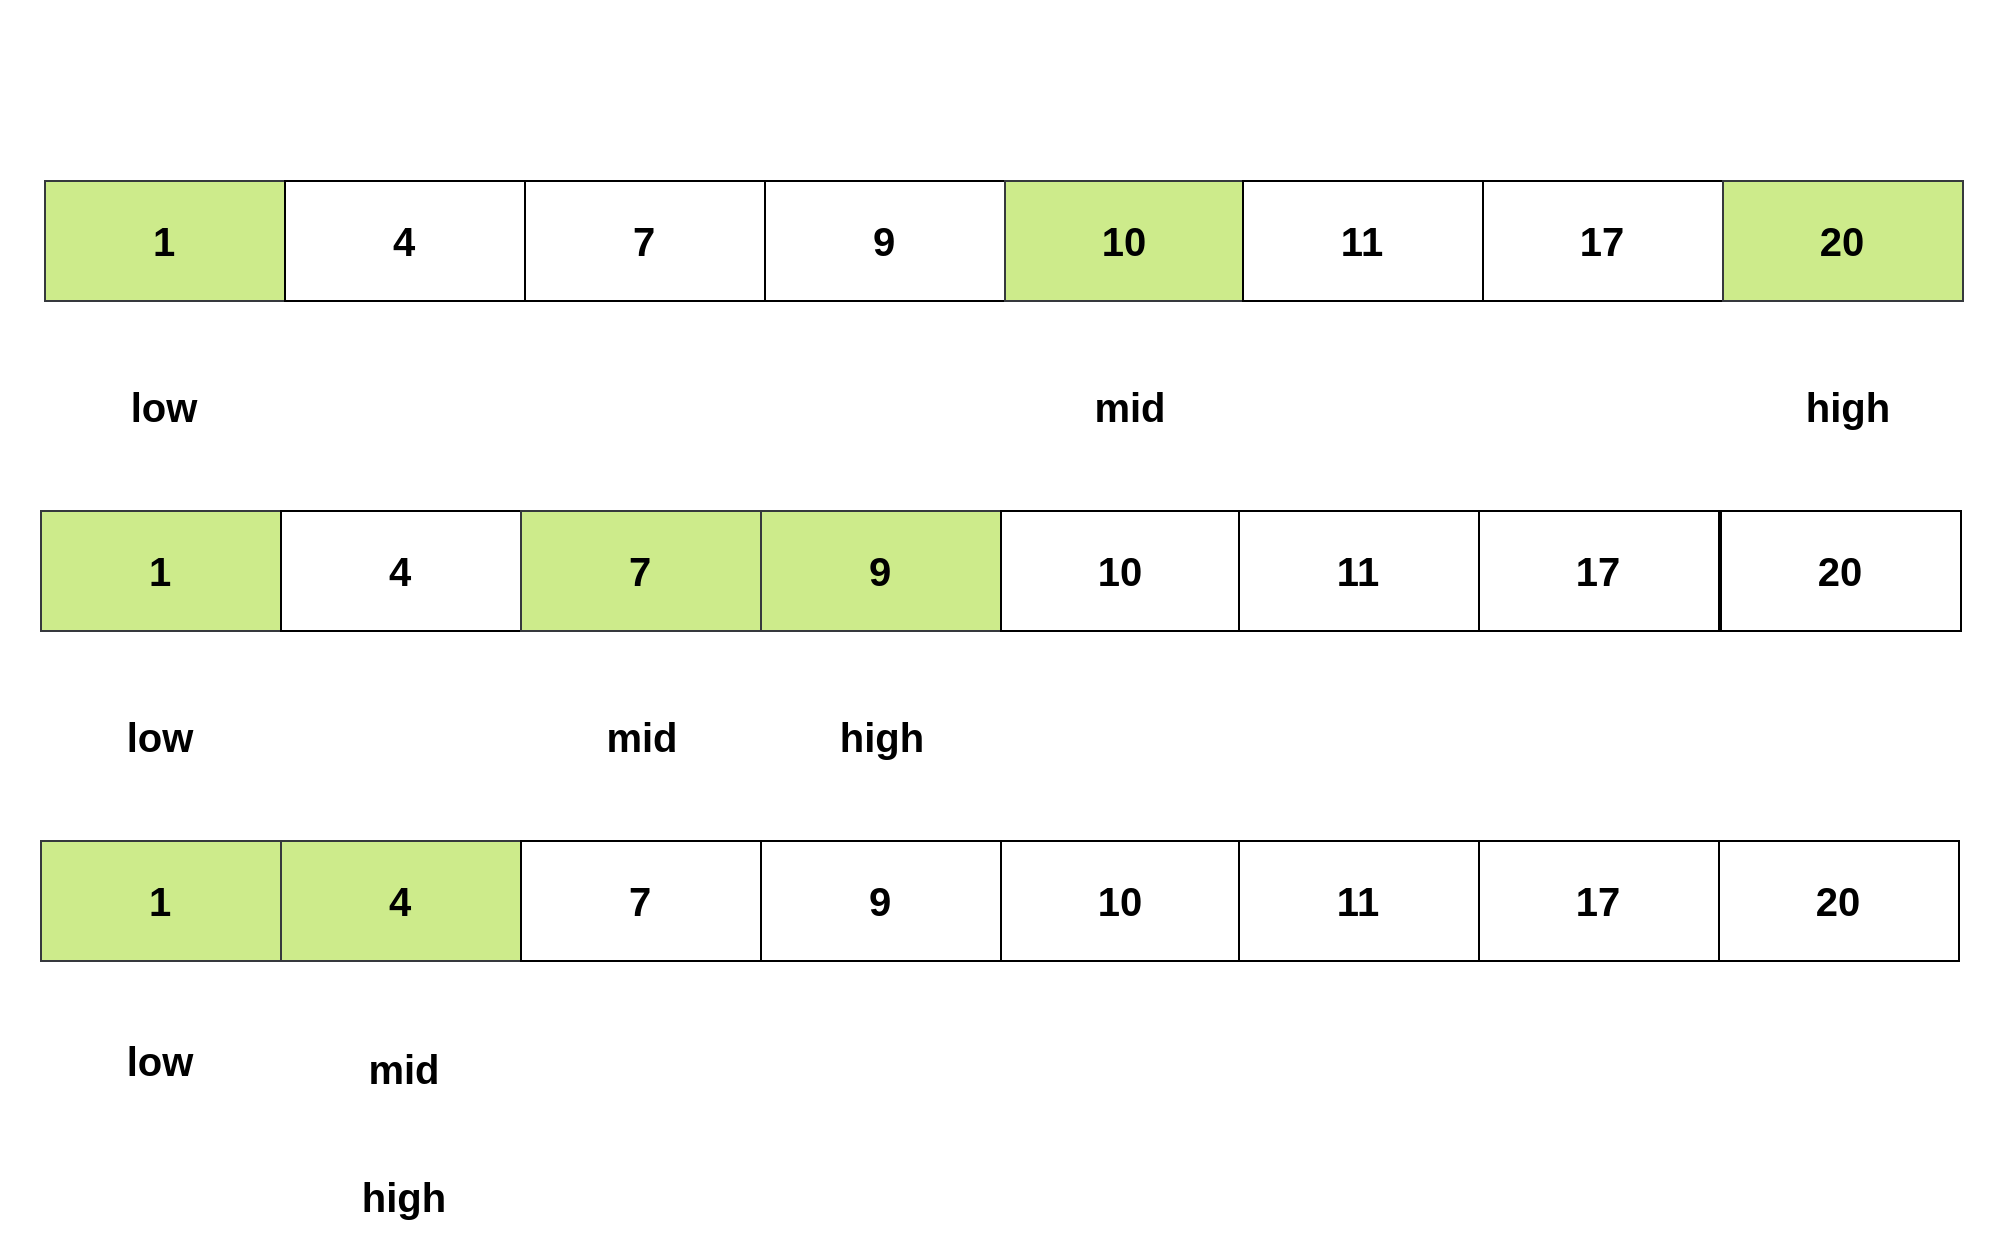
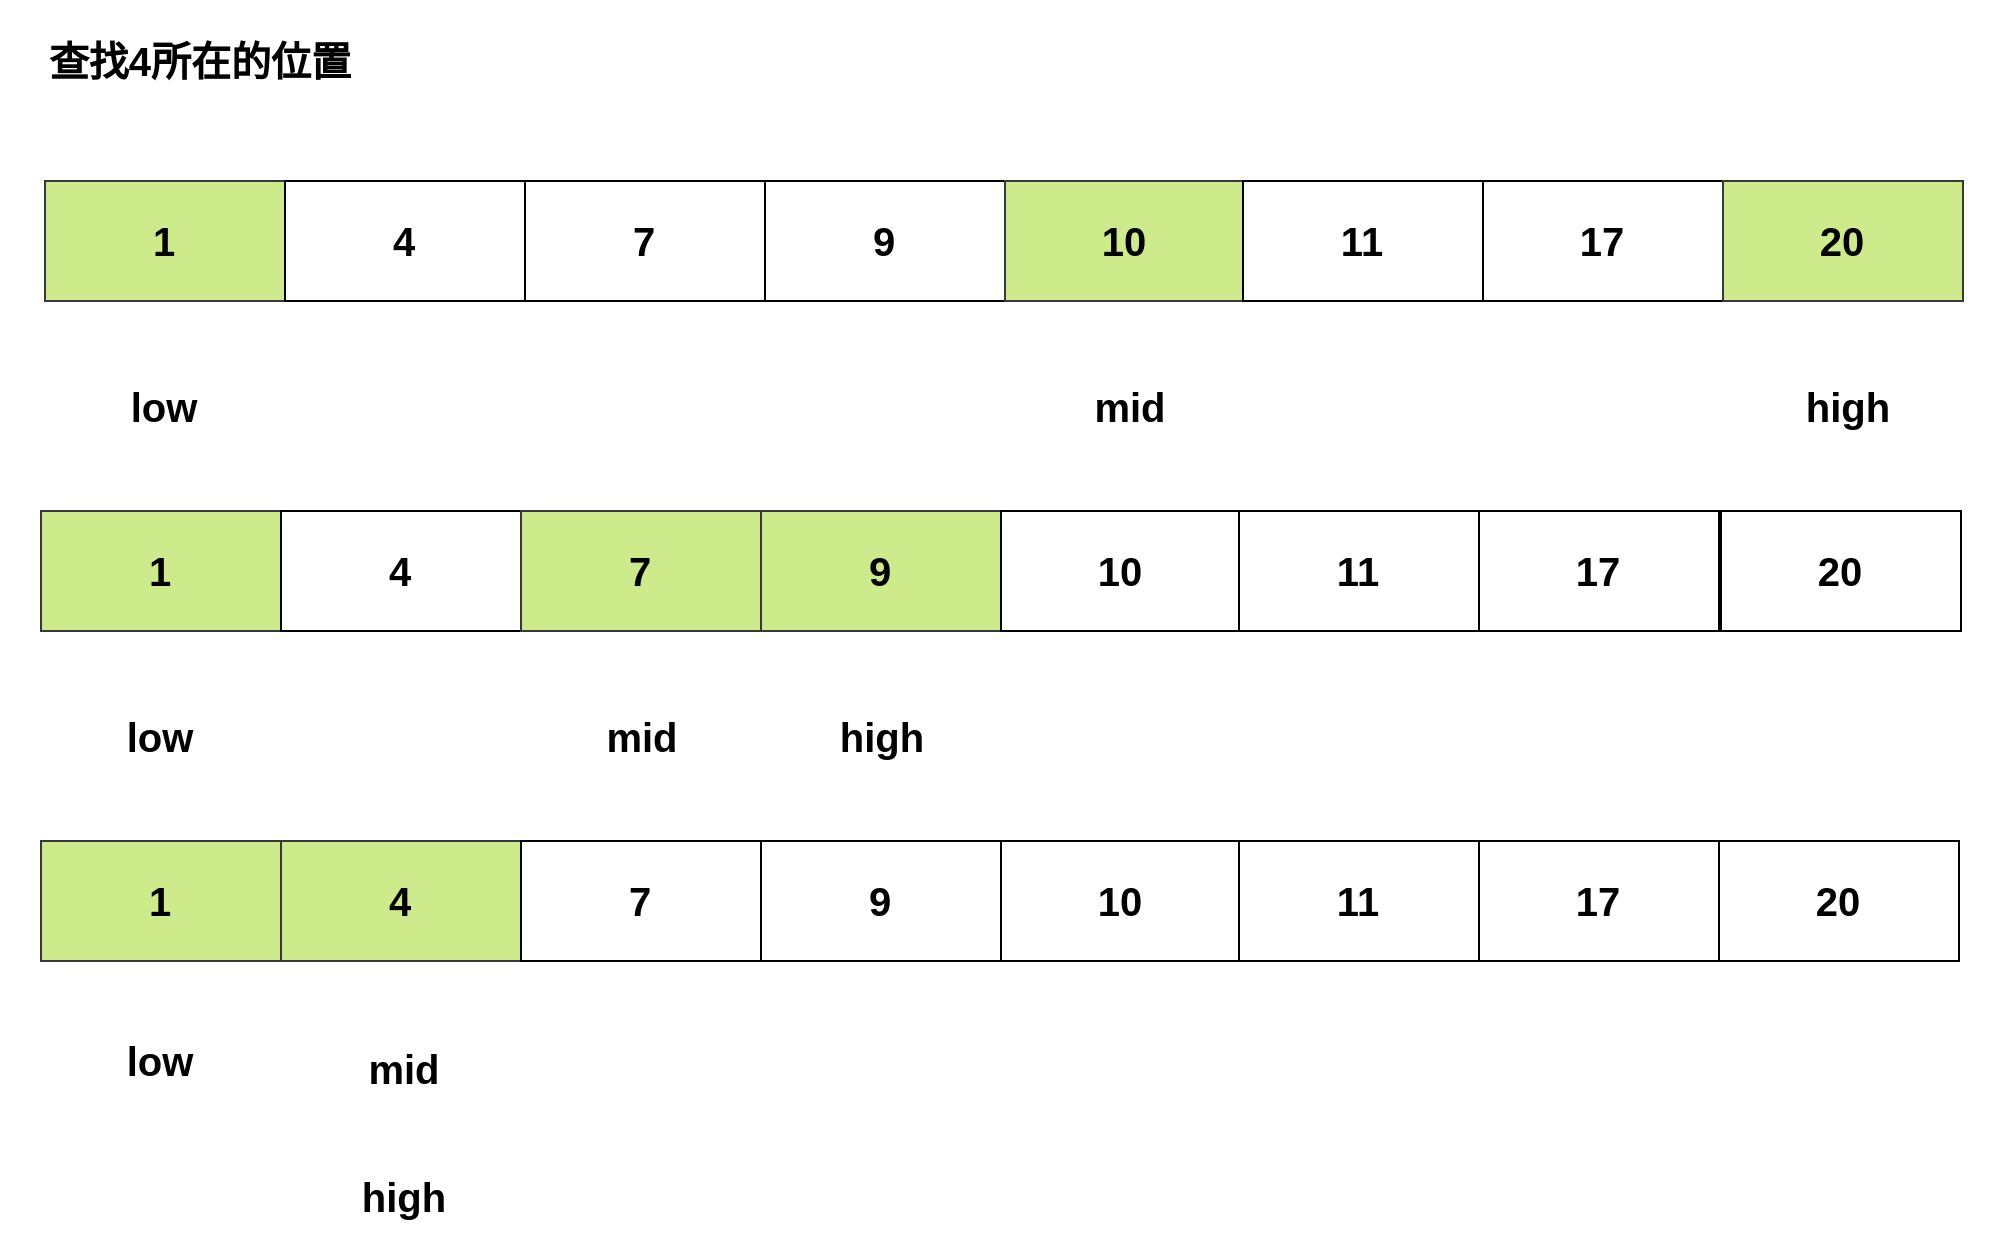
node "查找4所在的位置": added
